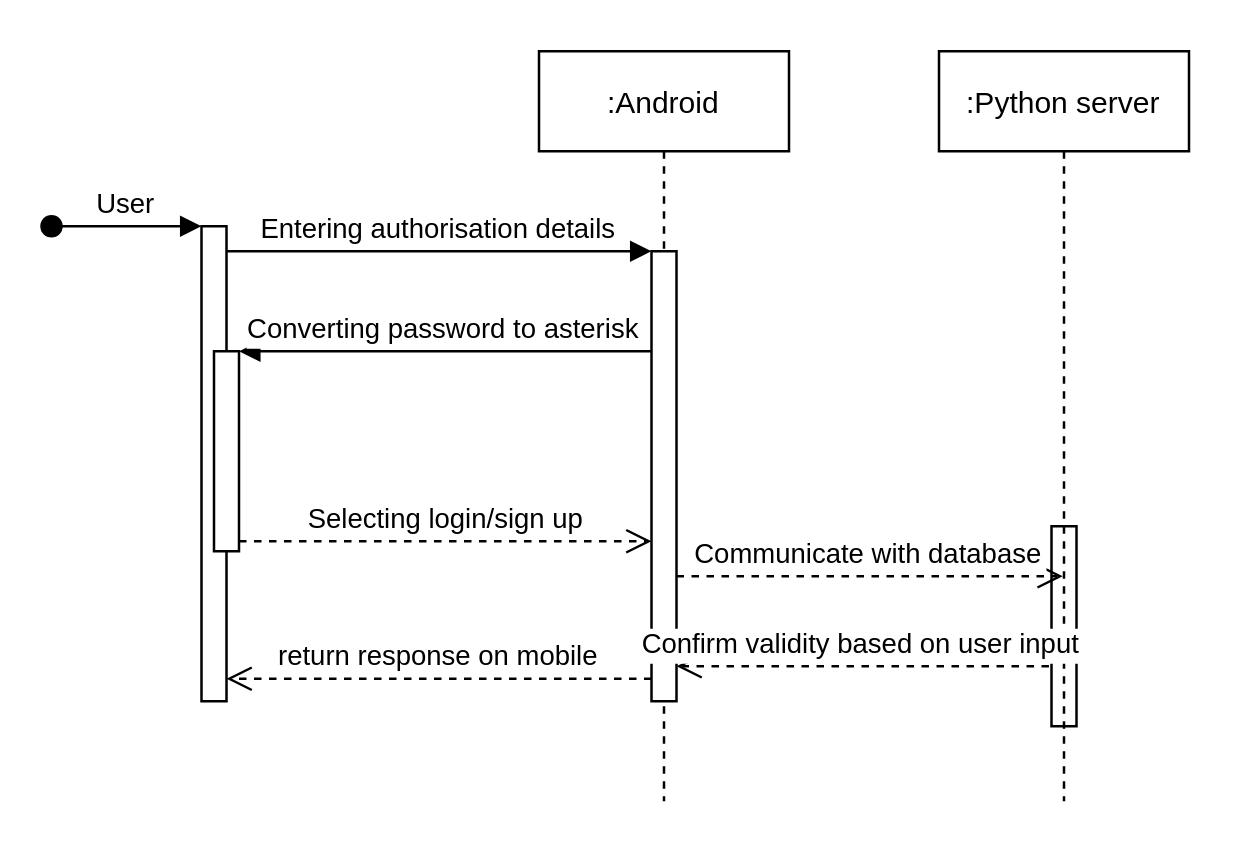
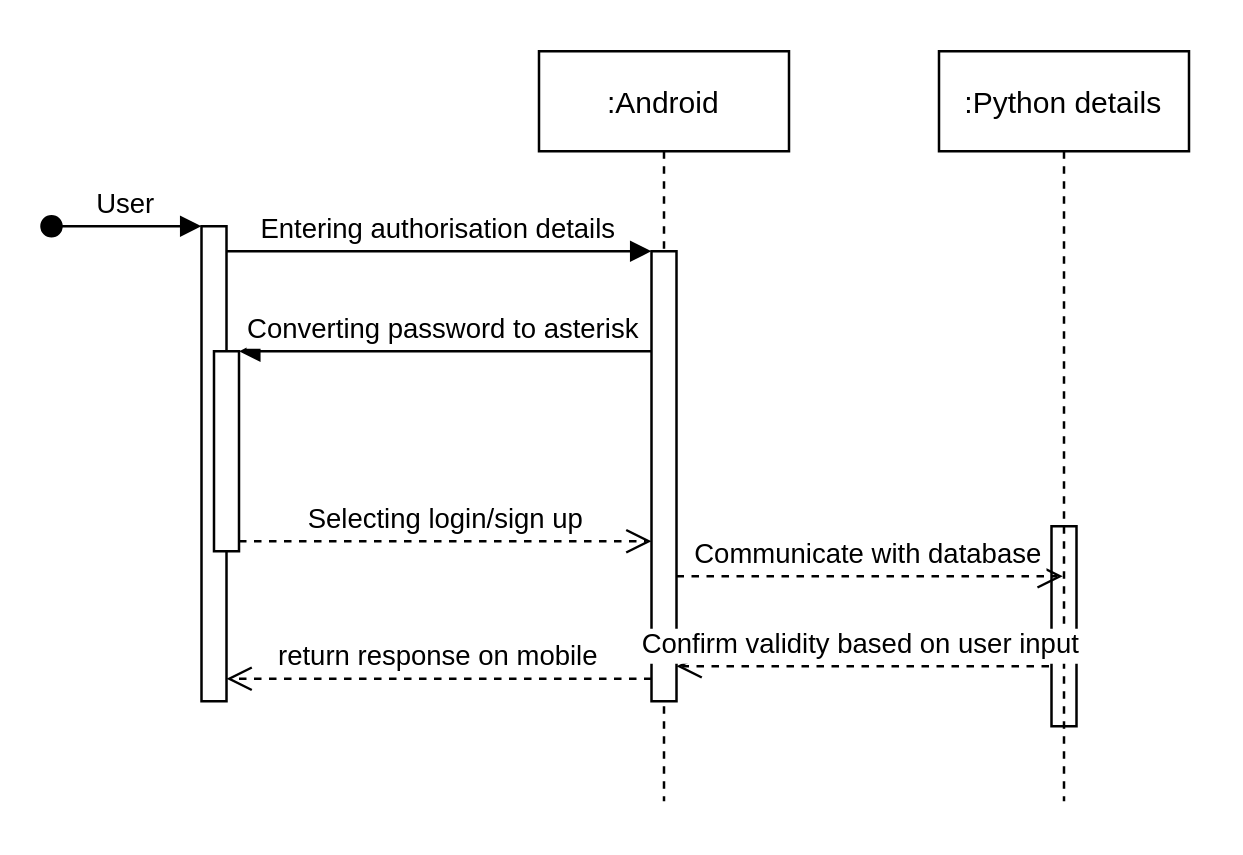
node ":Python server": label ":Python server" -> ":Python details"
